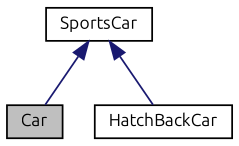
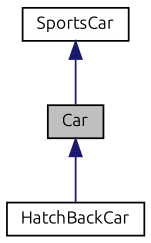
edge "HatchBackCar" -> "SportsCar": now "HatchBackCar" -> "Car"
